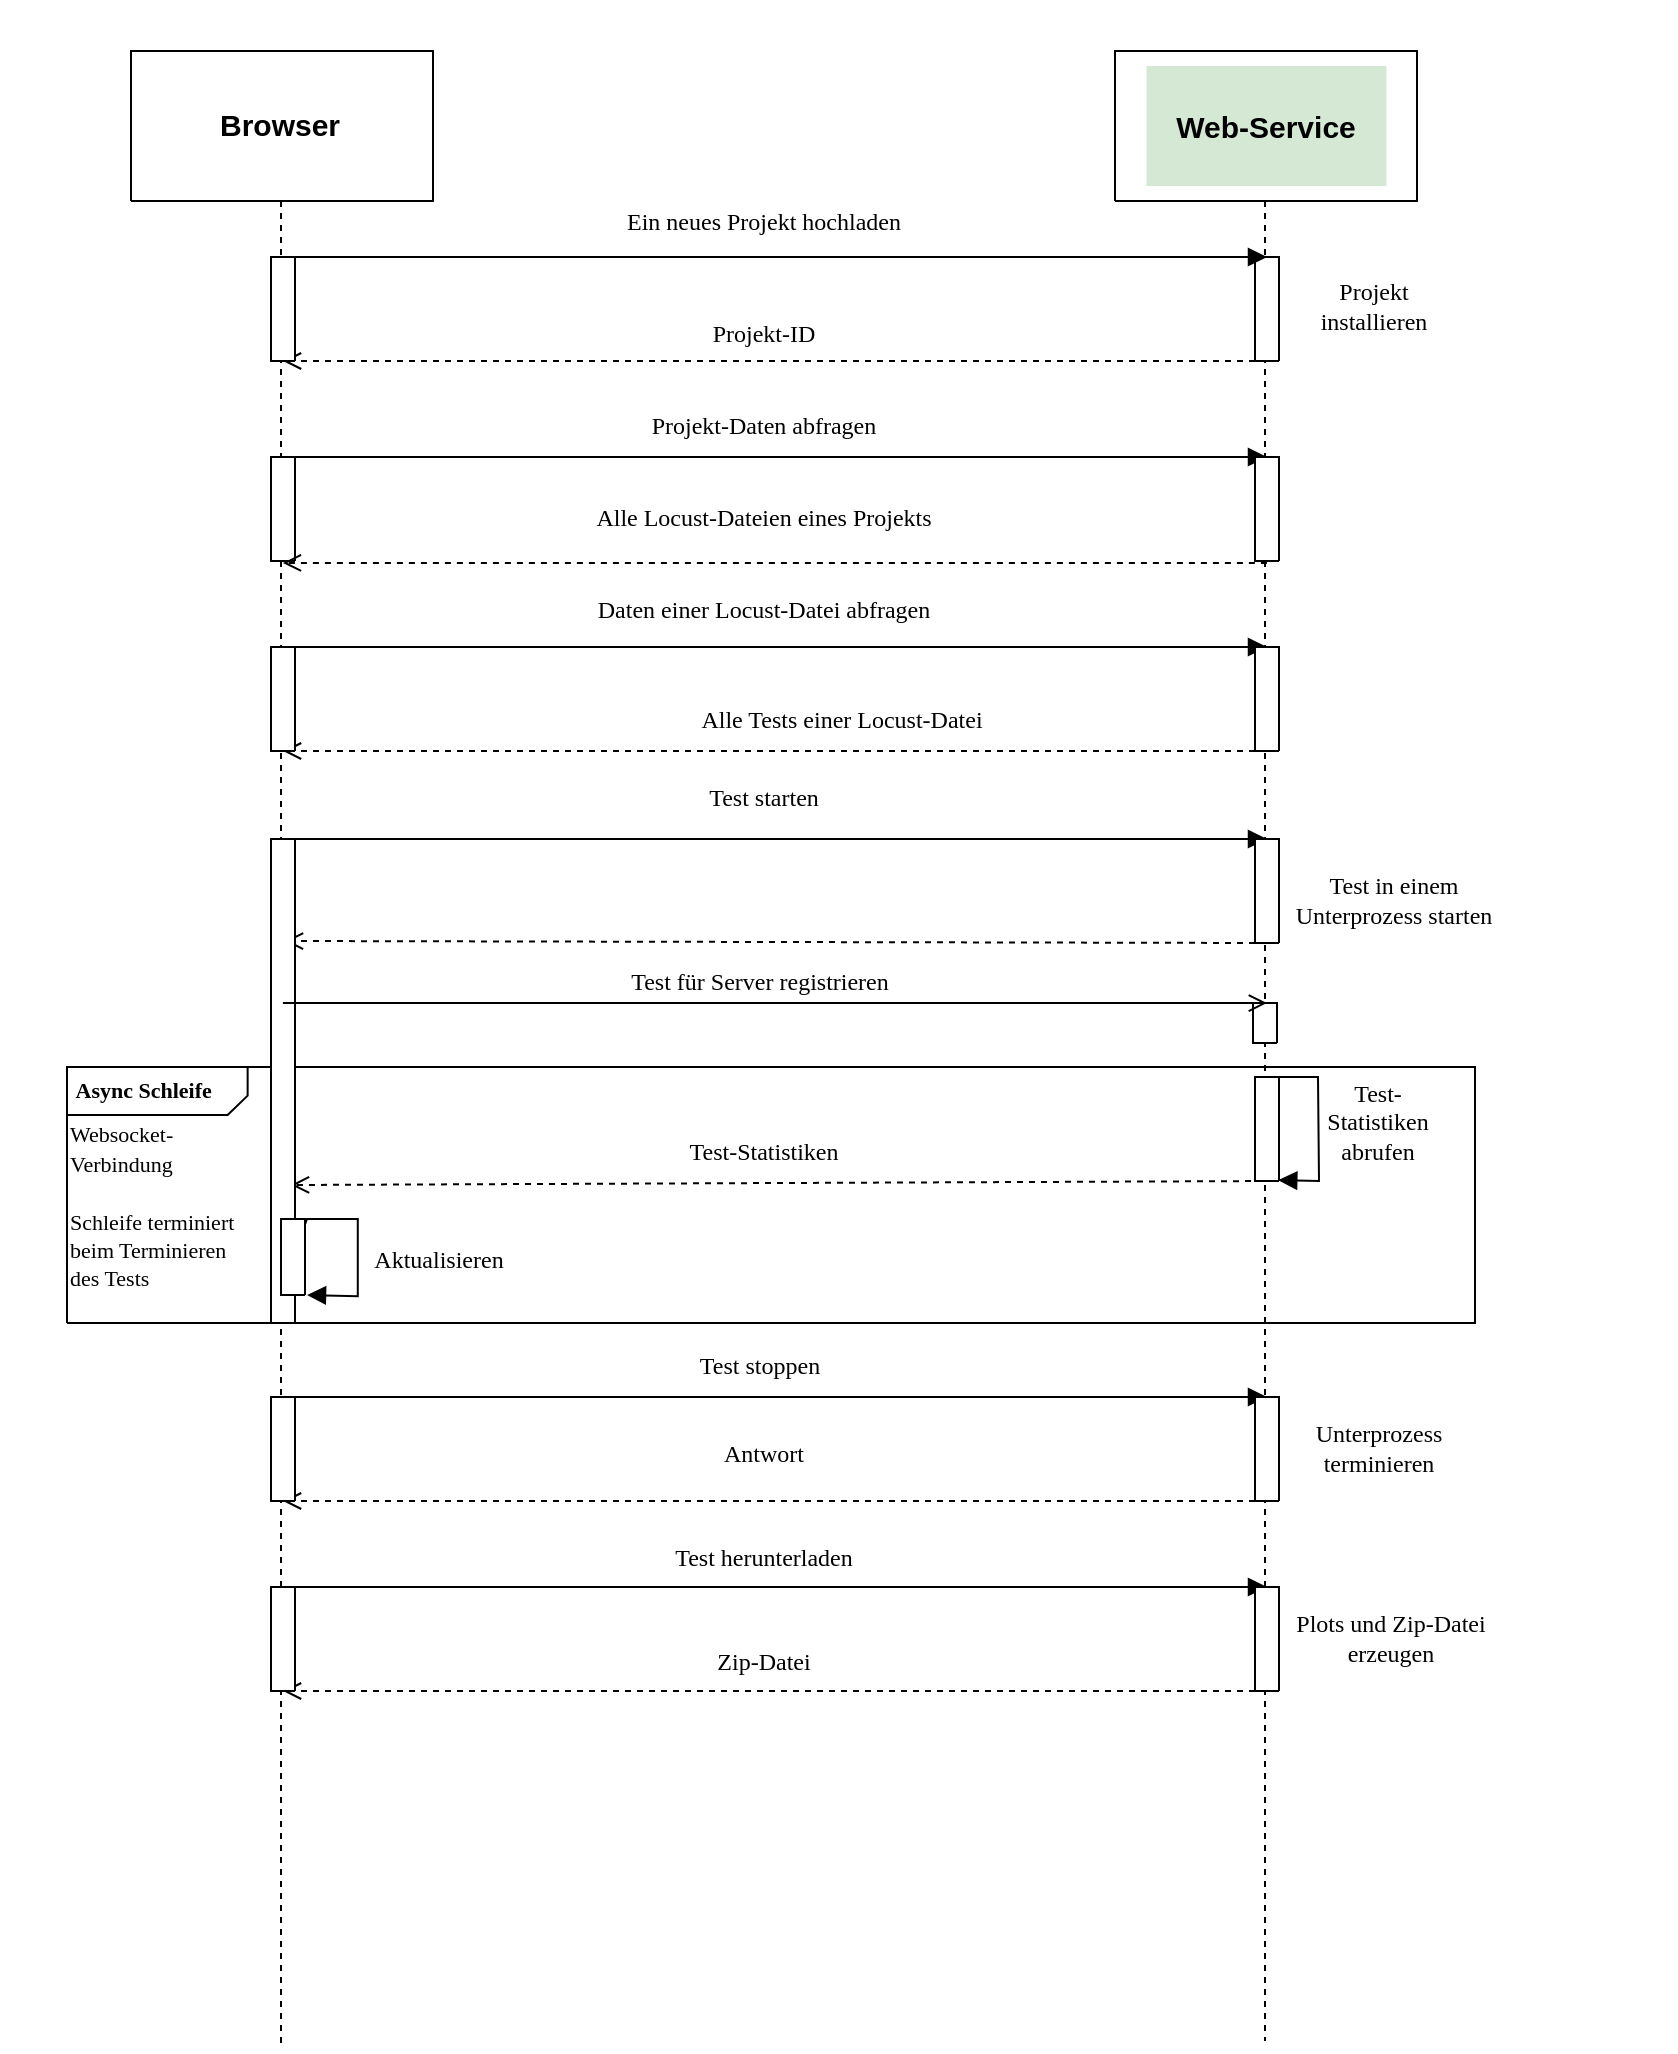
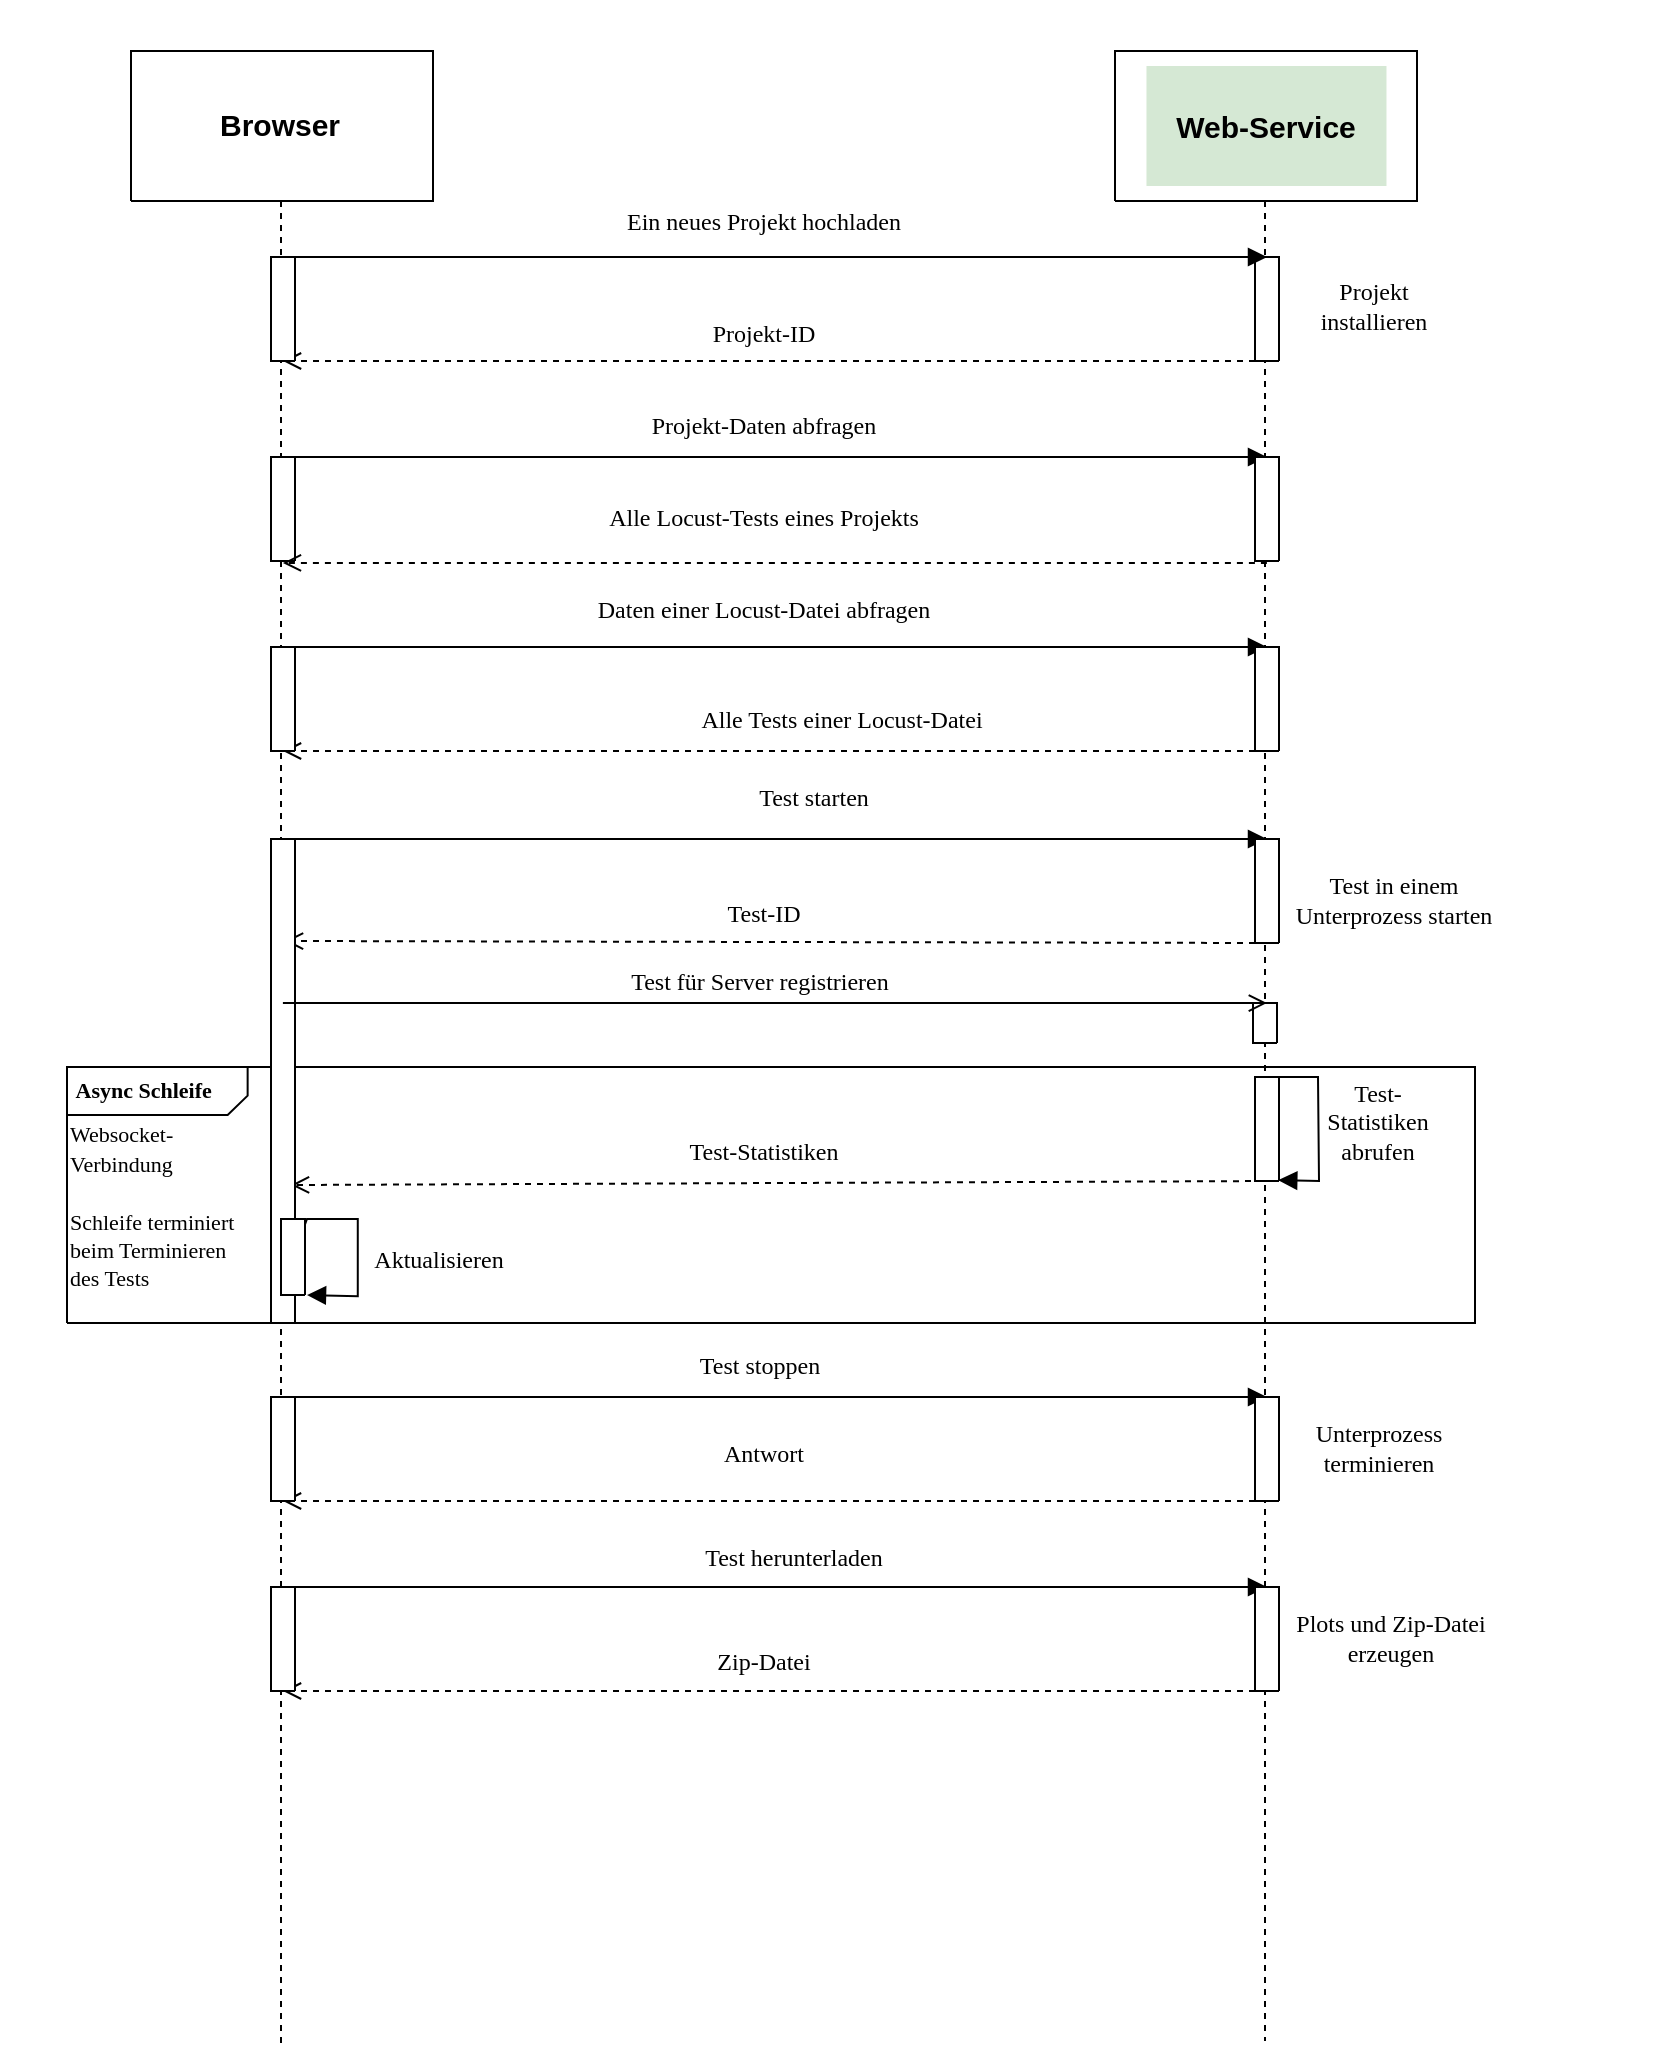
node "Alle Locust-Dateien eines Projekts": label "Alle Locust-Dateien eines Projekts" -> "Alle Locust-Tests eines Projekts"
node "Test starten": moved (765, 799) -> (815, 799)
node "Test-ID": added
node "Test herunterladen": moved (765, 1559) -> (795, 1559)
